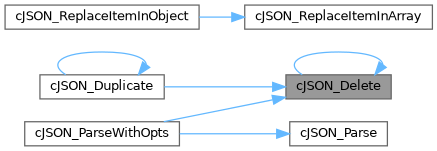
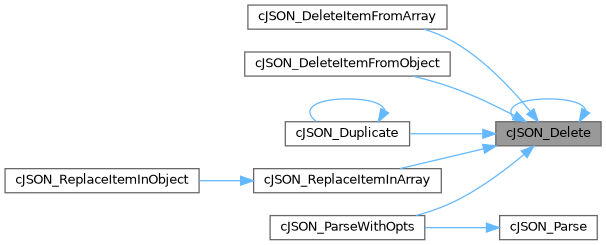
node "cJSON_DeleteItemFromArray": added
node "cJSON_DeleteItemFromObject": added
edge "cJSON_ReplaceItemInArray" -> "cJSON_Delete": added
